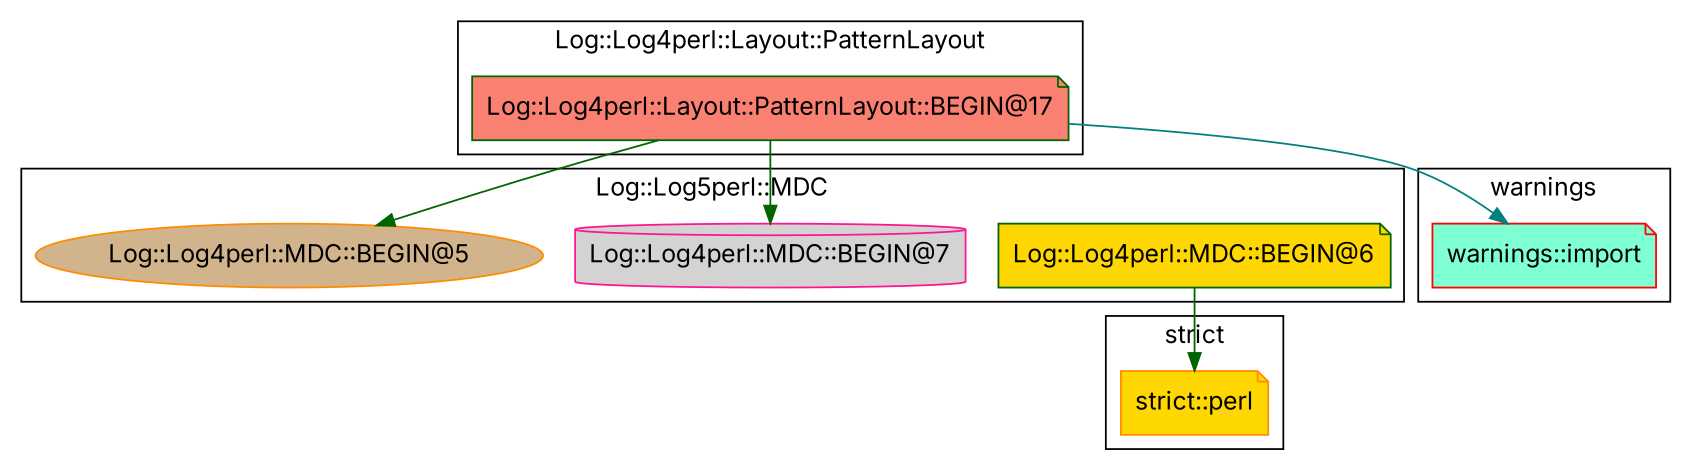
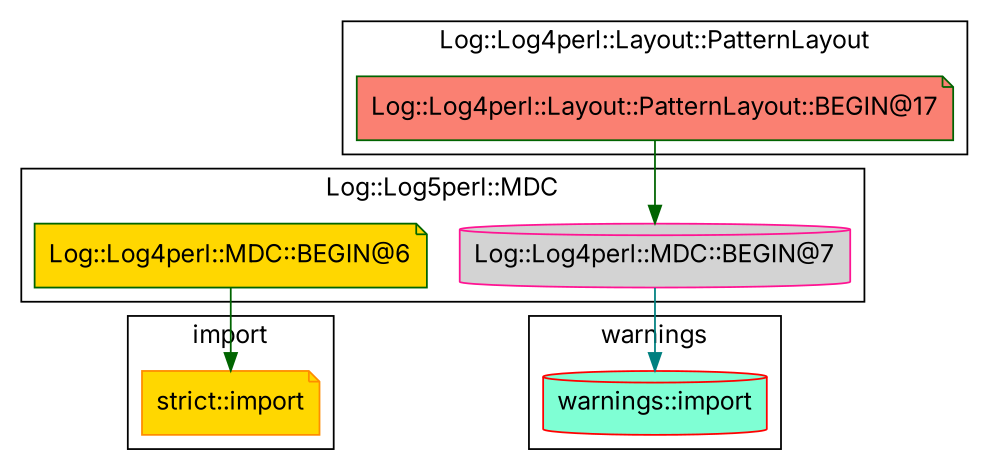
edge "Log::Log4perl::Layout::PatternLayout::BEGIN@17" -> "warnings::import": now "Log::Log4perl::MDC::BEGIN@7" -> "warnings::import"
node "Log::Log4perl::MDC::BEGIN@5": removed
node "warnings::import": shape note -> cylinder
cluster "strict": label "strict" -> "import"
node "strict::perl": label "strict::perl" -> "strict::import"
